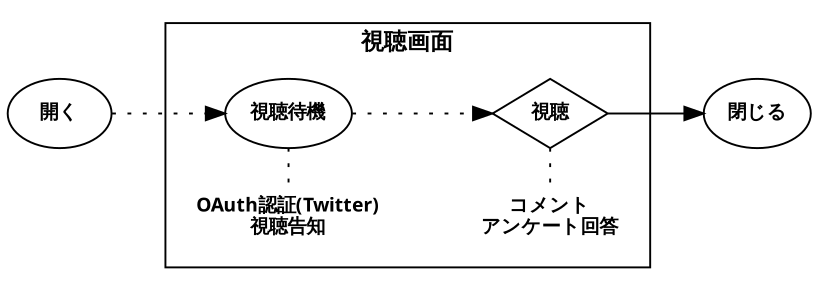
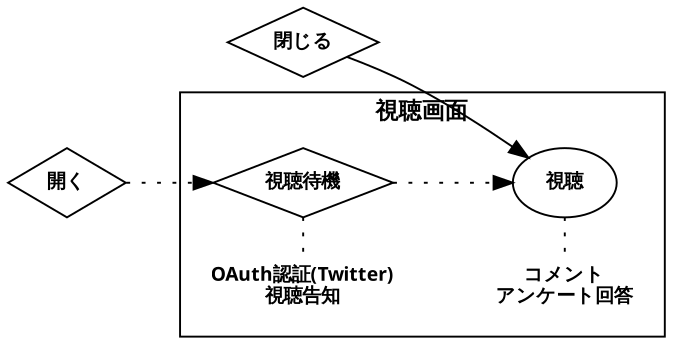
node "開く": shape ellipse -> diamond
node "視聴待機": shape ellipse -> diamond
node "視聴": shape diamond -> ellipse
edge "視聴" -> "閉じる": reversed
node "閉じる": shape ellipse -> diamond
